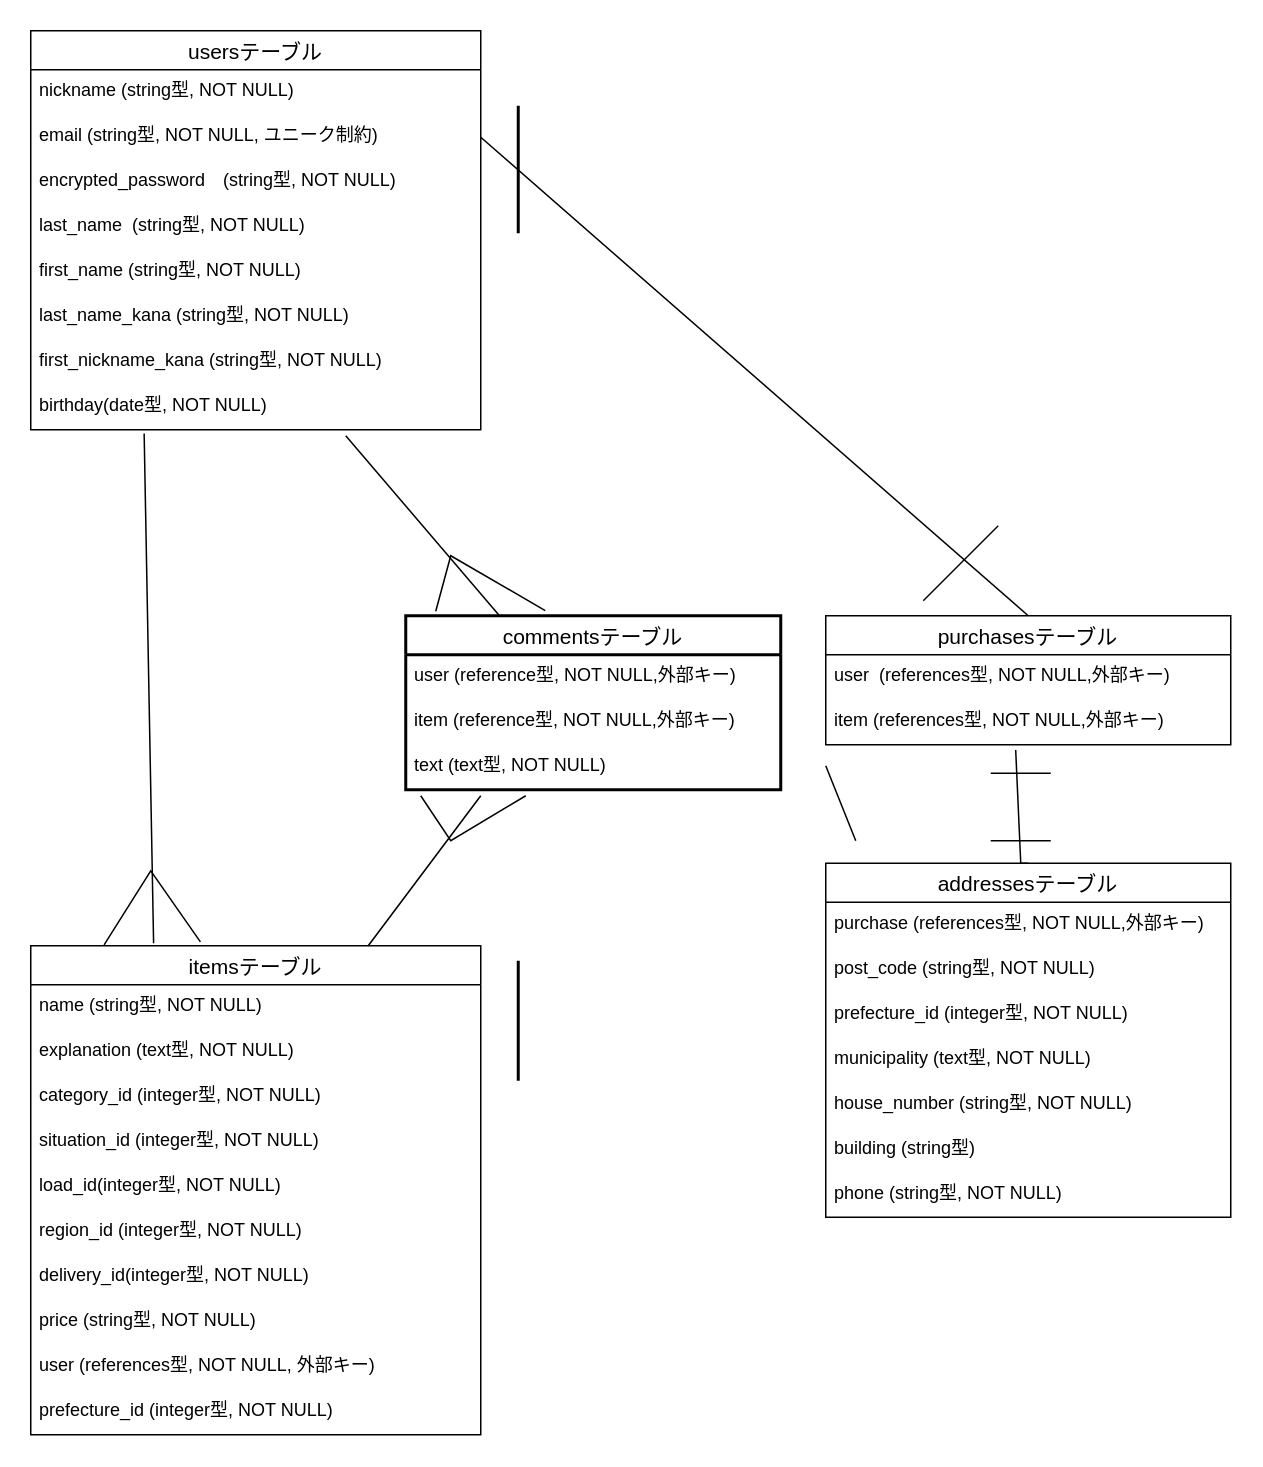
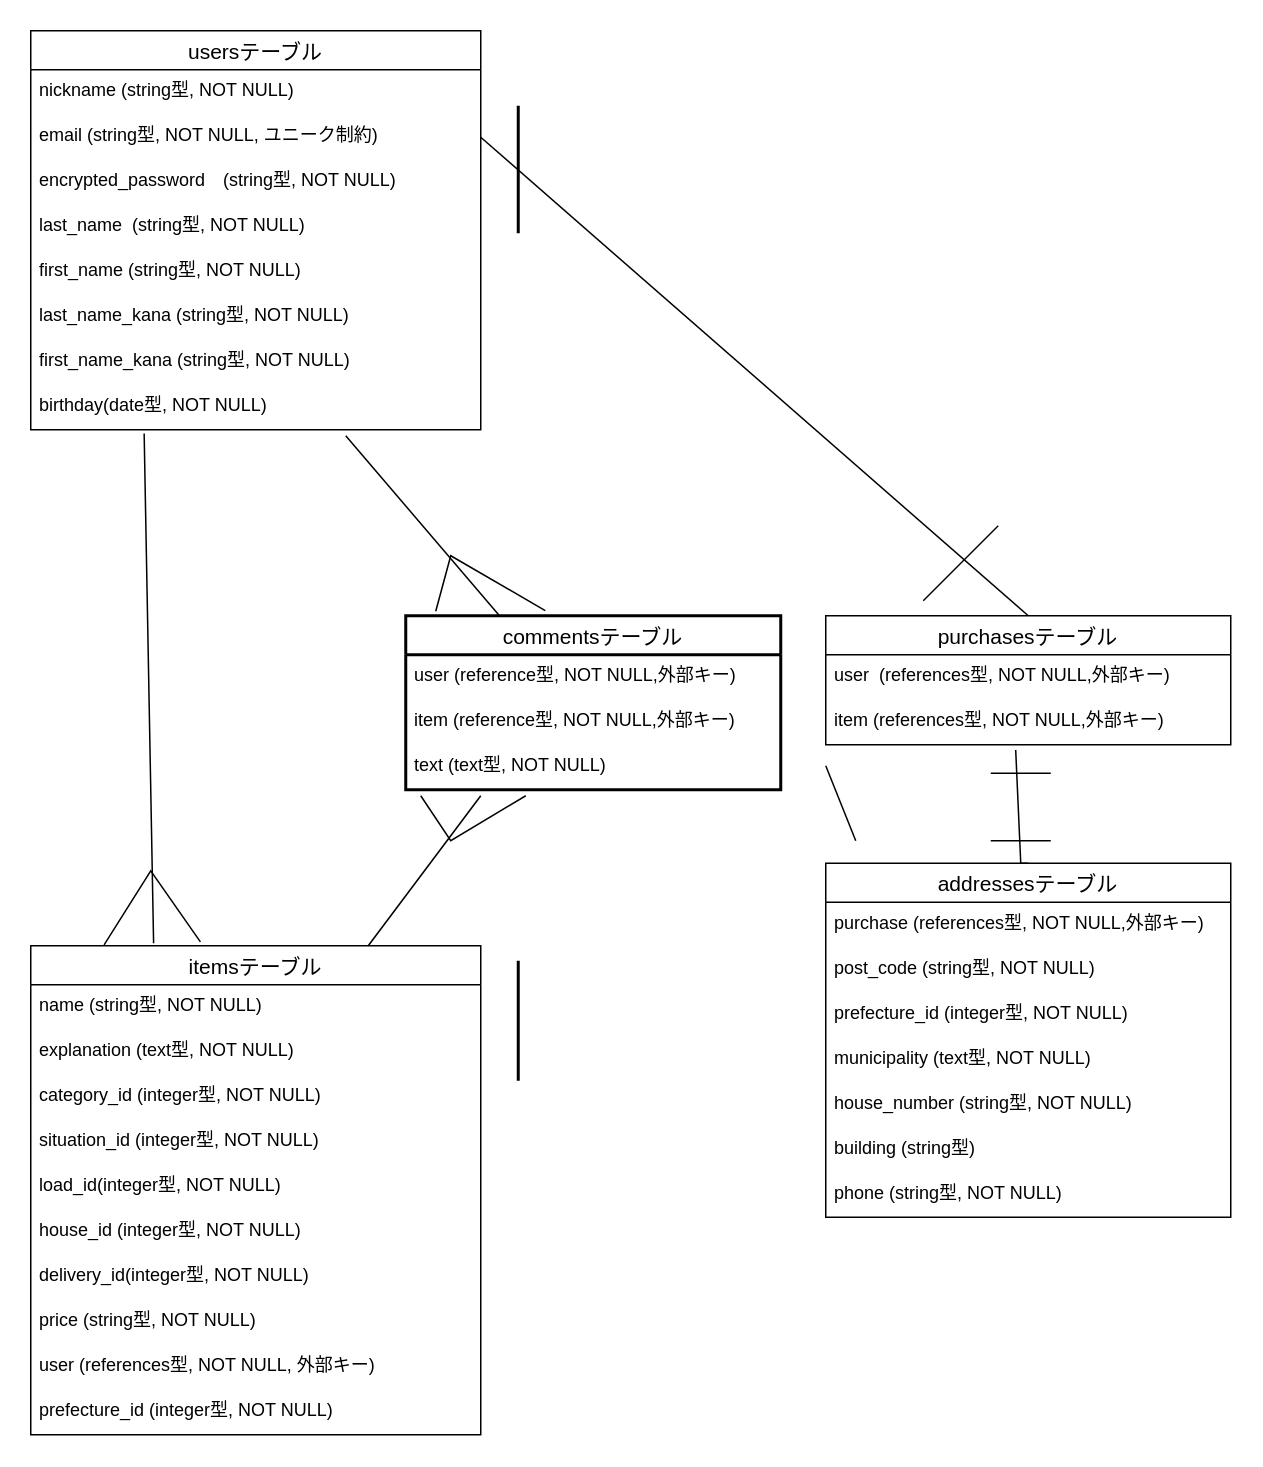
node "first_nickname_kana (string型, NOT NULL)": label "first_nickname_kana (string型, NOT NULL)" -> "first_name_kana (string型, NOT NULL)"
node "region_id (integer型, NOT NULL)": label "region_id (integer型, NOT NULL)" -> "house_id (integer型, NOT NULL)"
